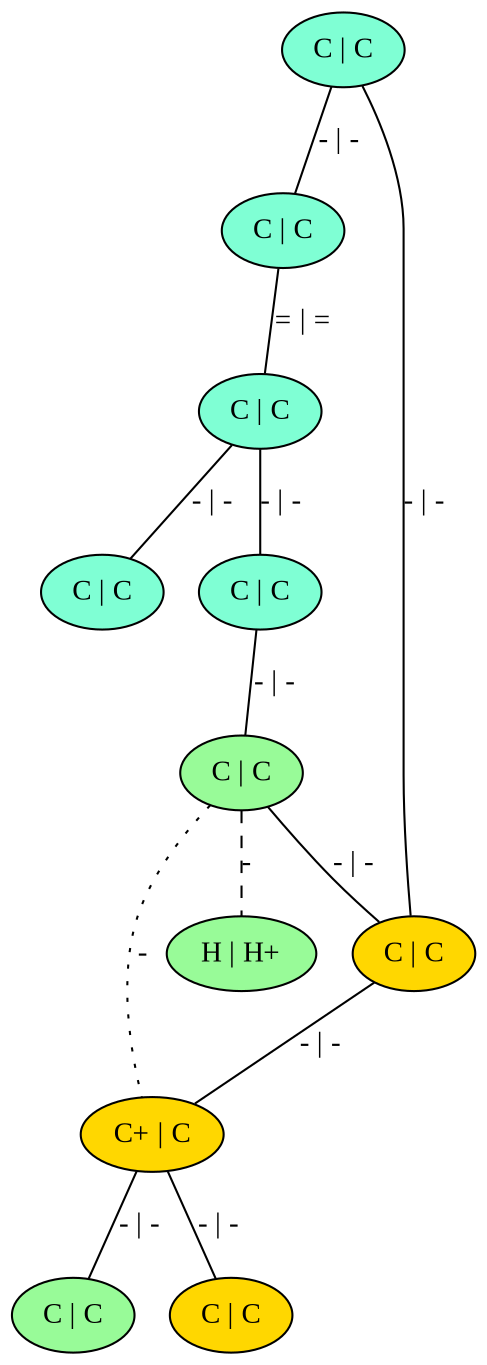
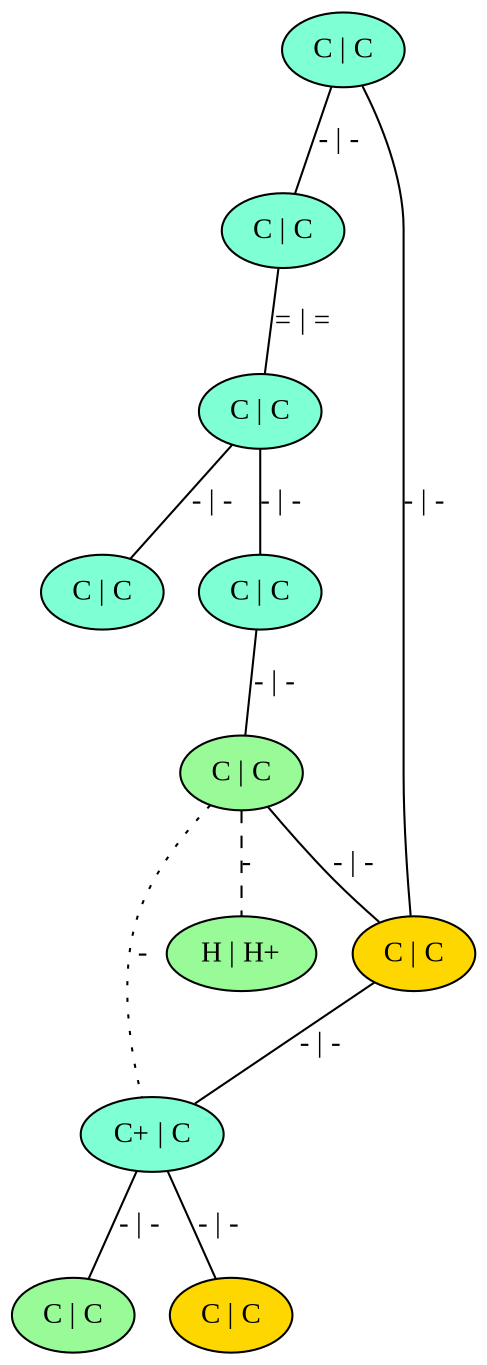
node "C+ | C": fillcolor gold -> aquamarine
